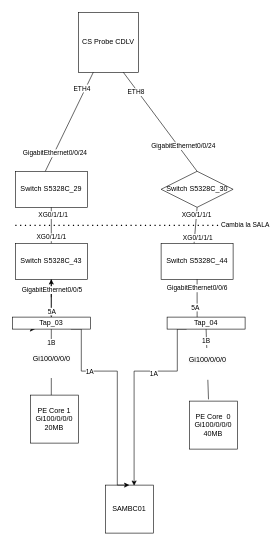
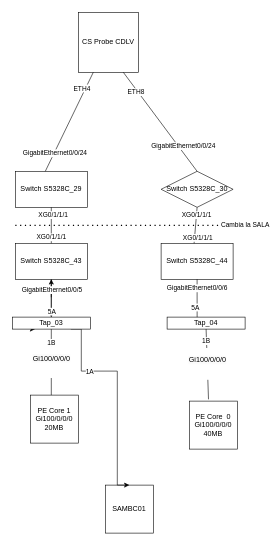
edge "Tap_04" -> "SAMBC01": removed, label "1A"
